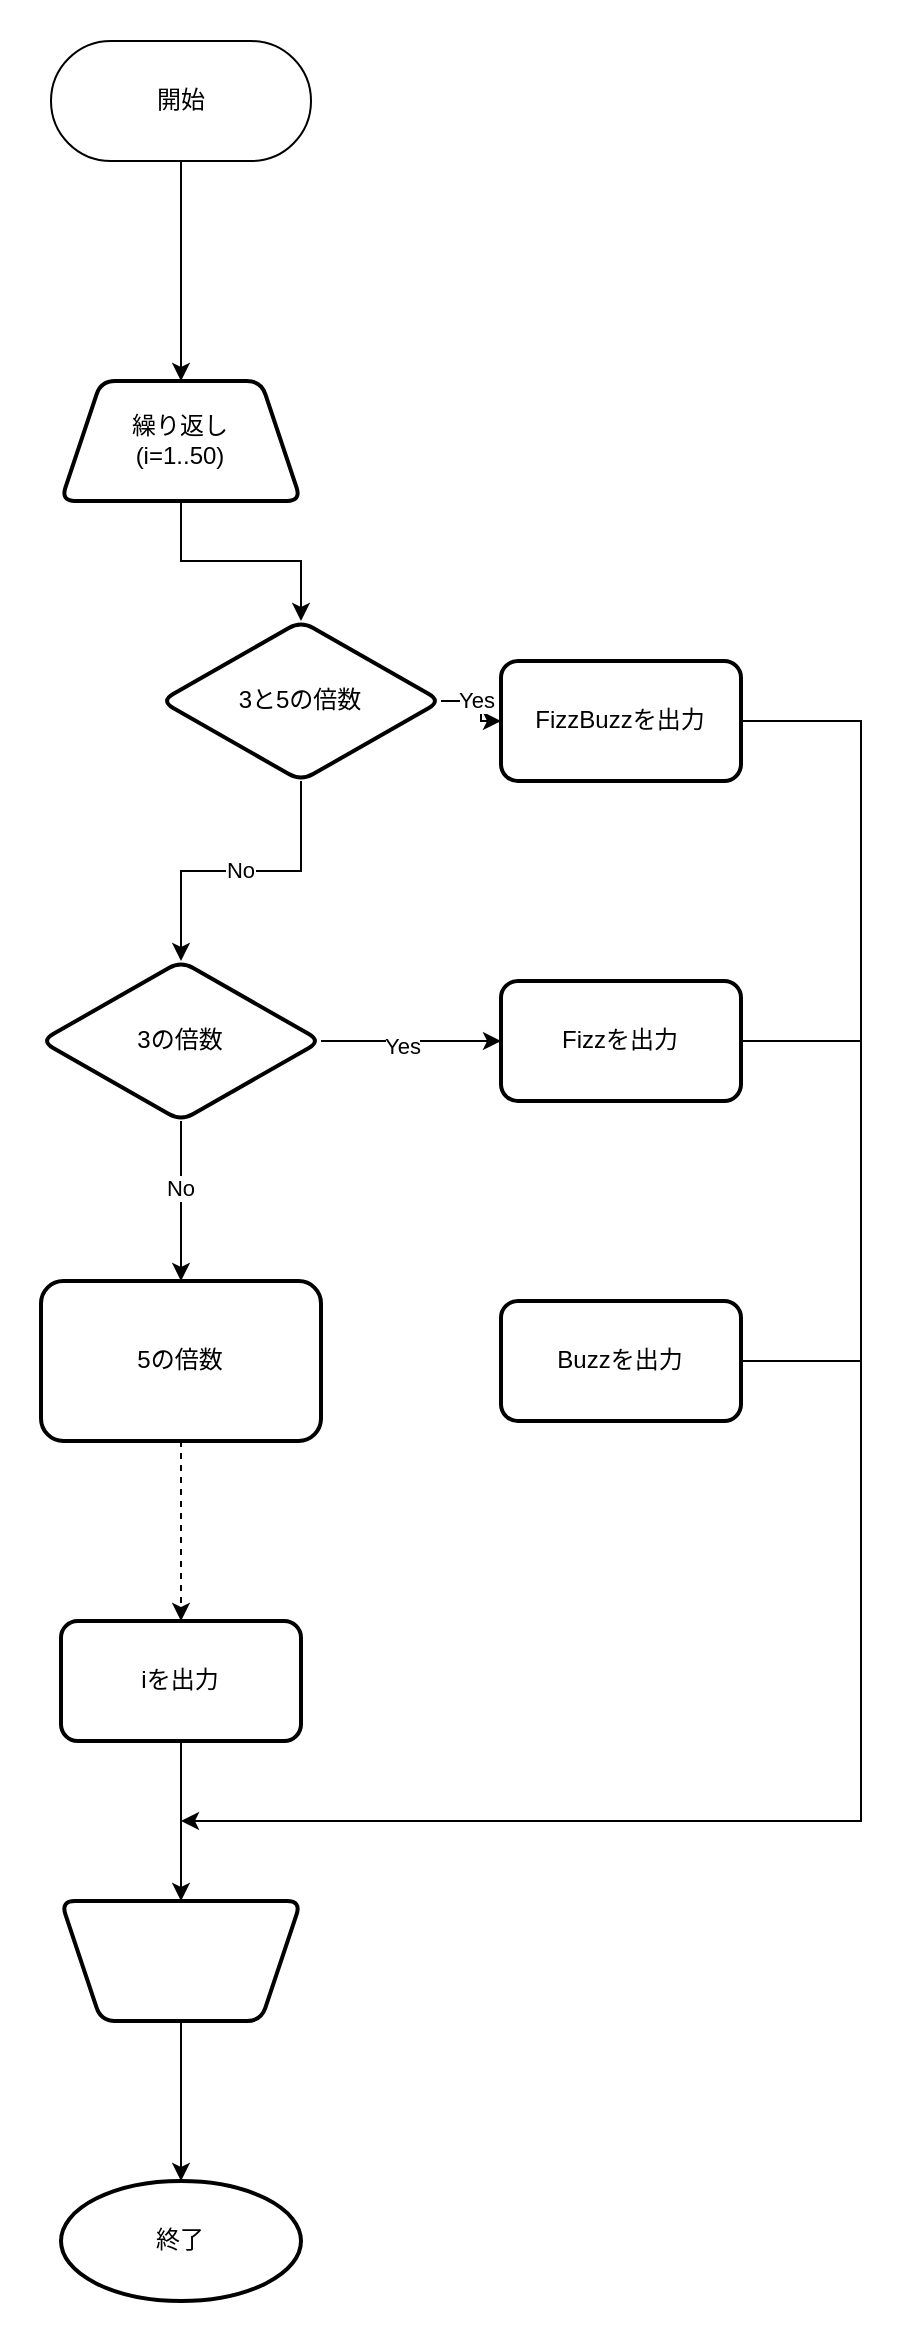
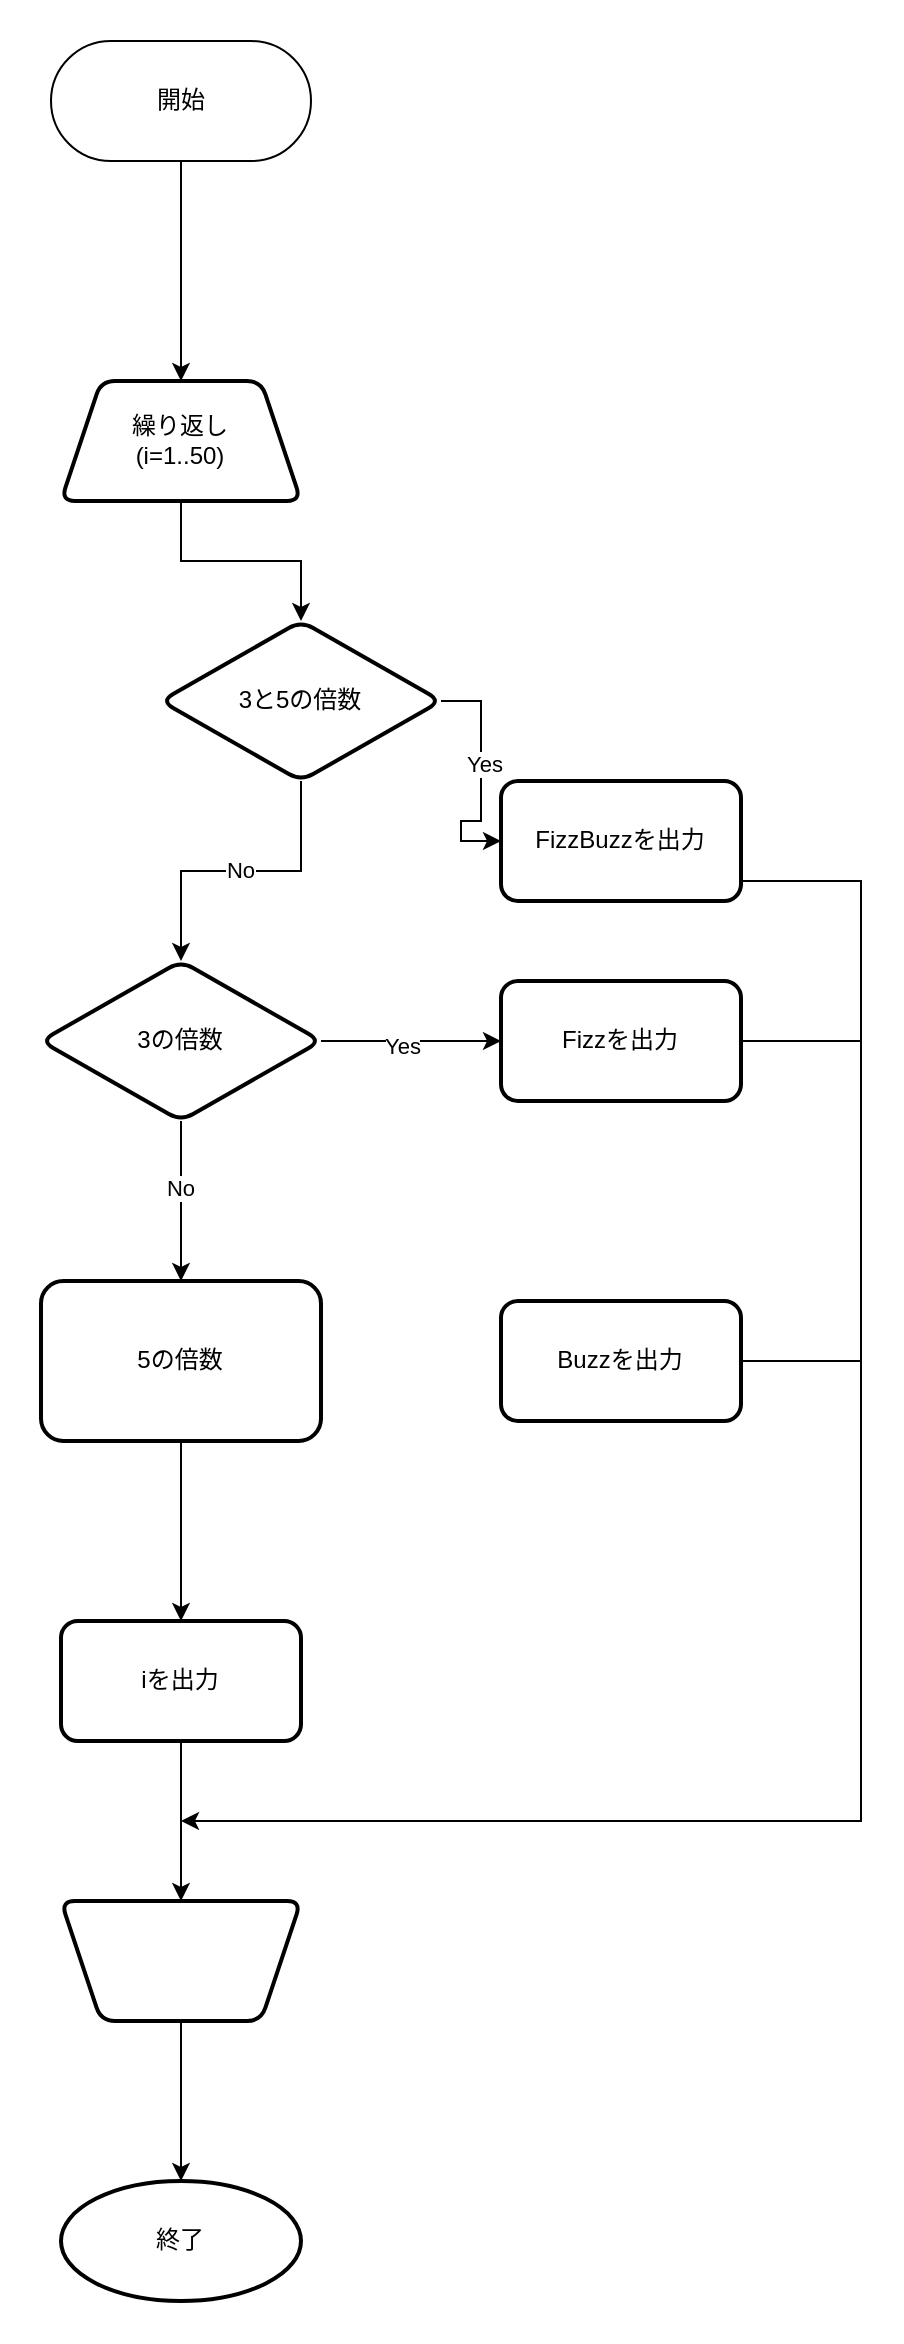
node "FizzBuzzを出力": moved (621, 721) -> (621, 841)
edge "5の倍数" -> "iを出力": style dashed -> solid
